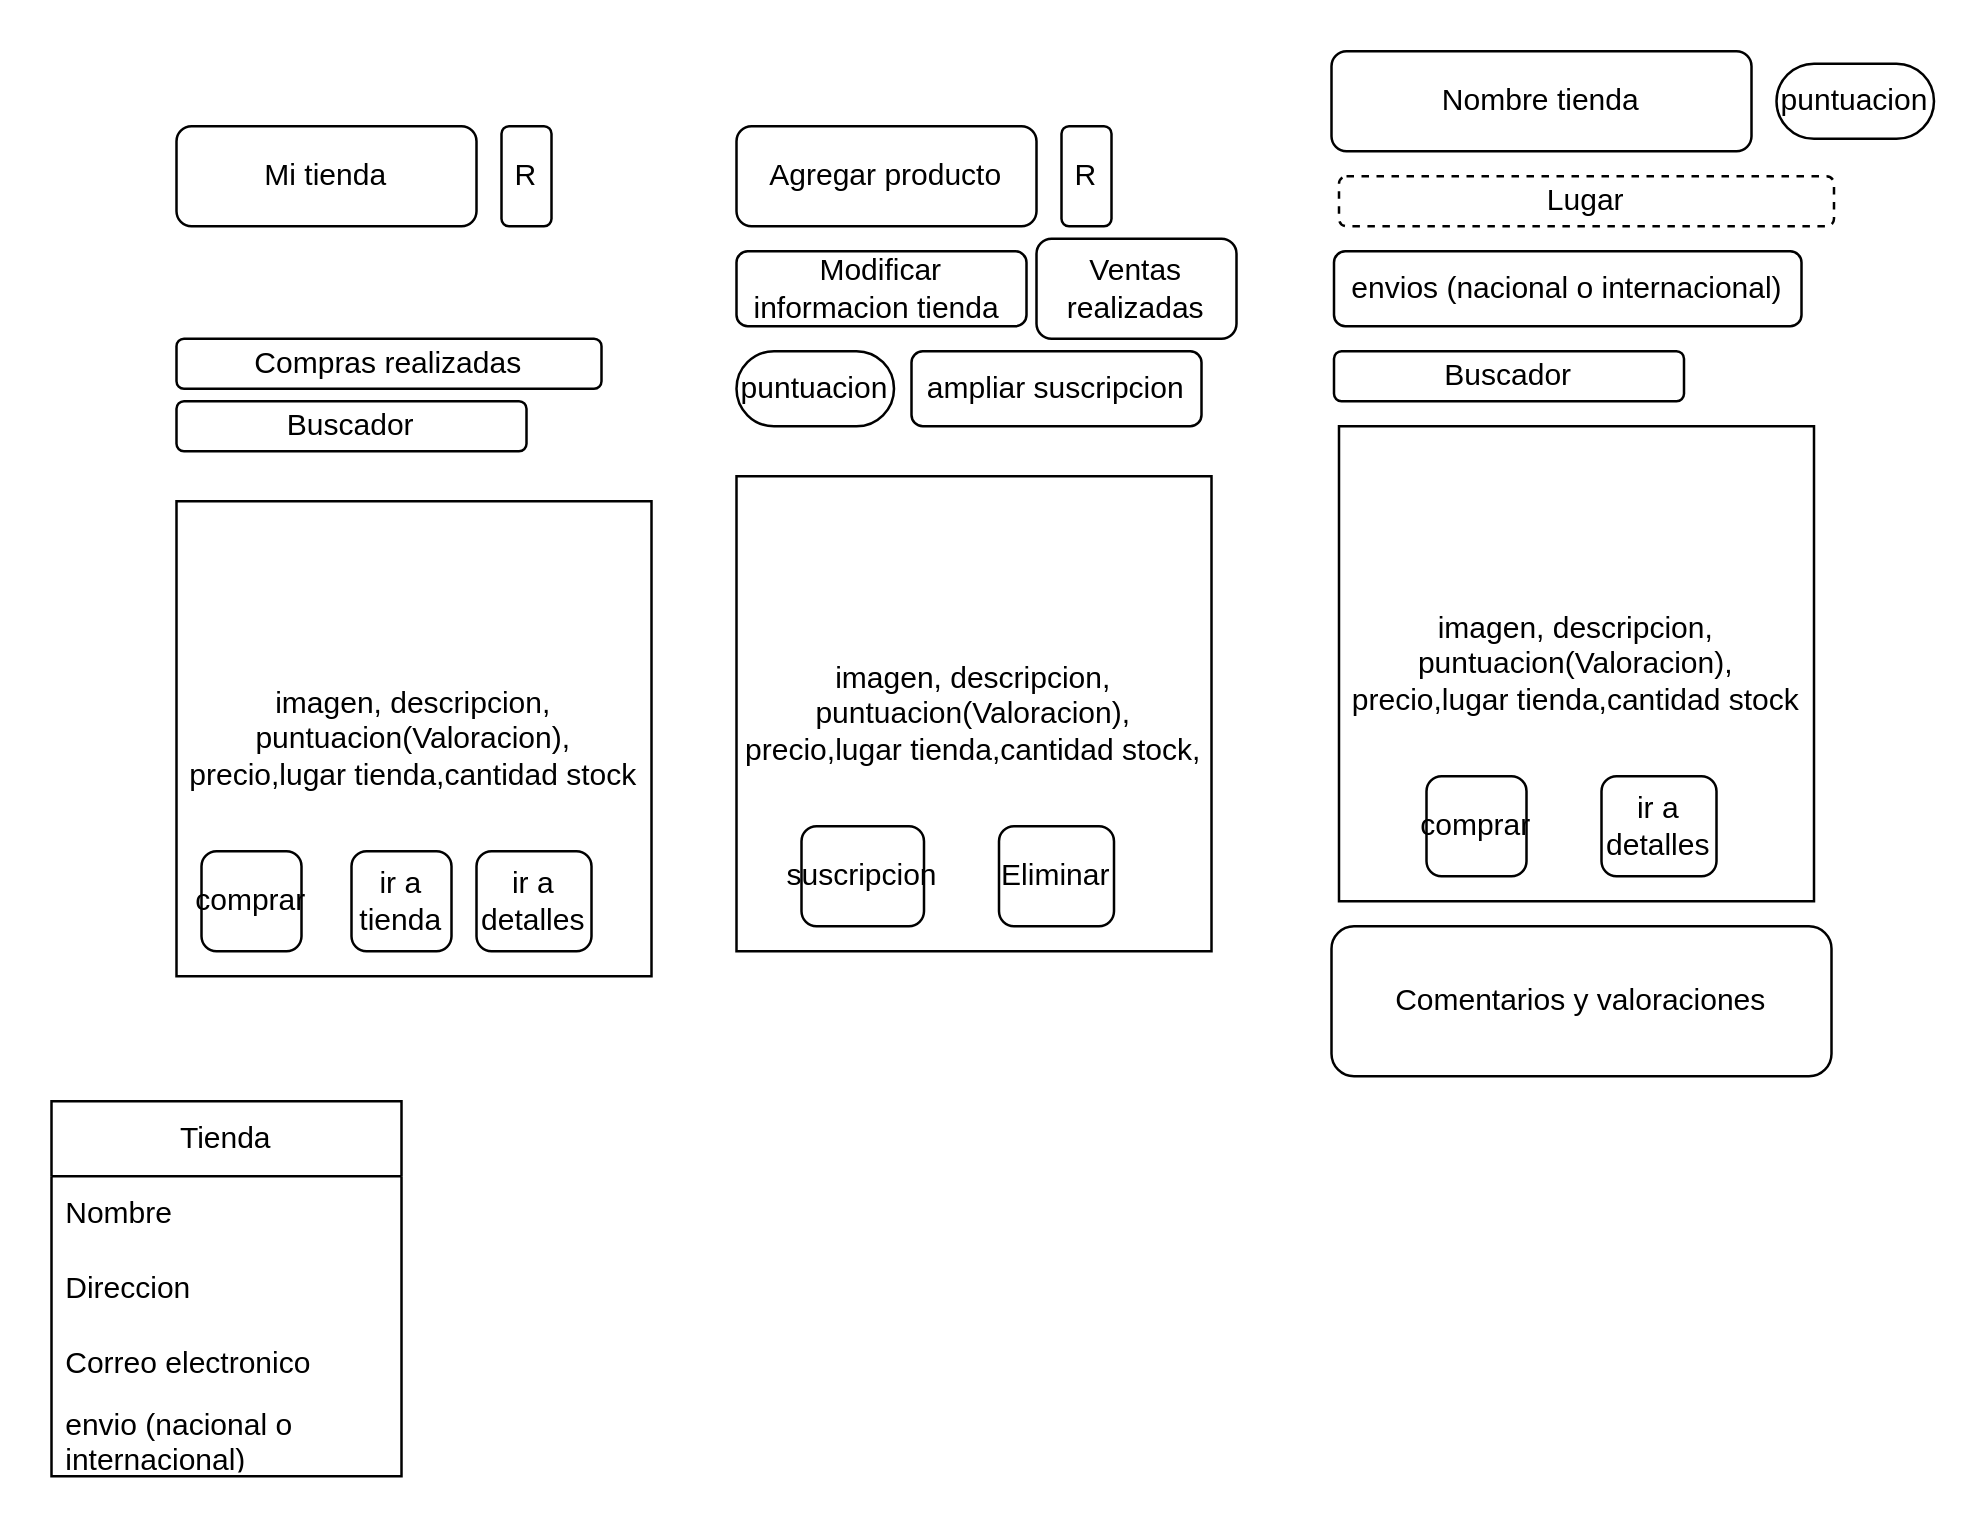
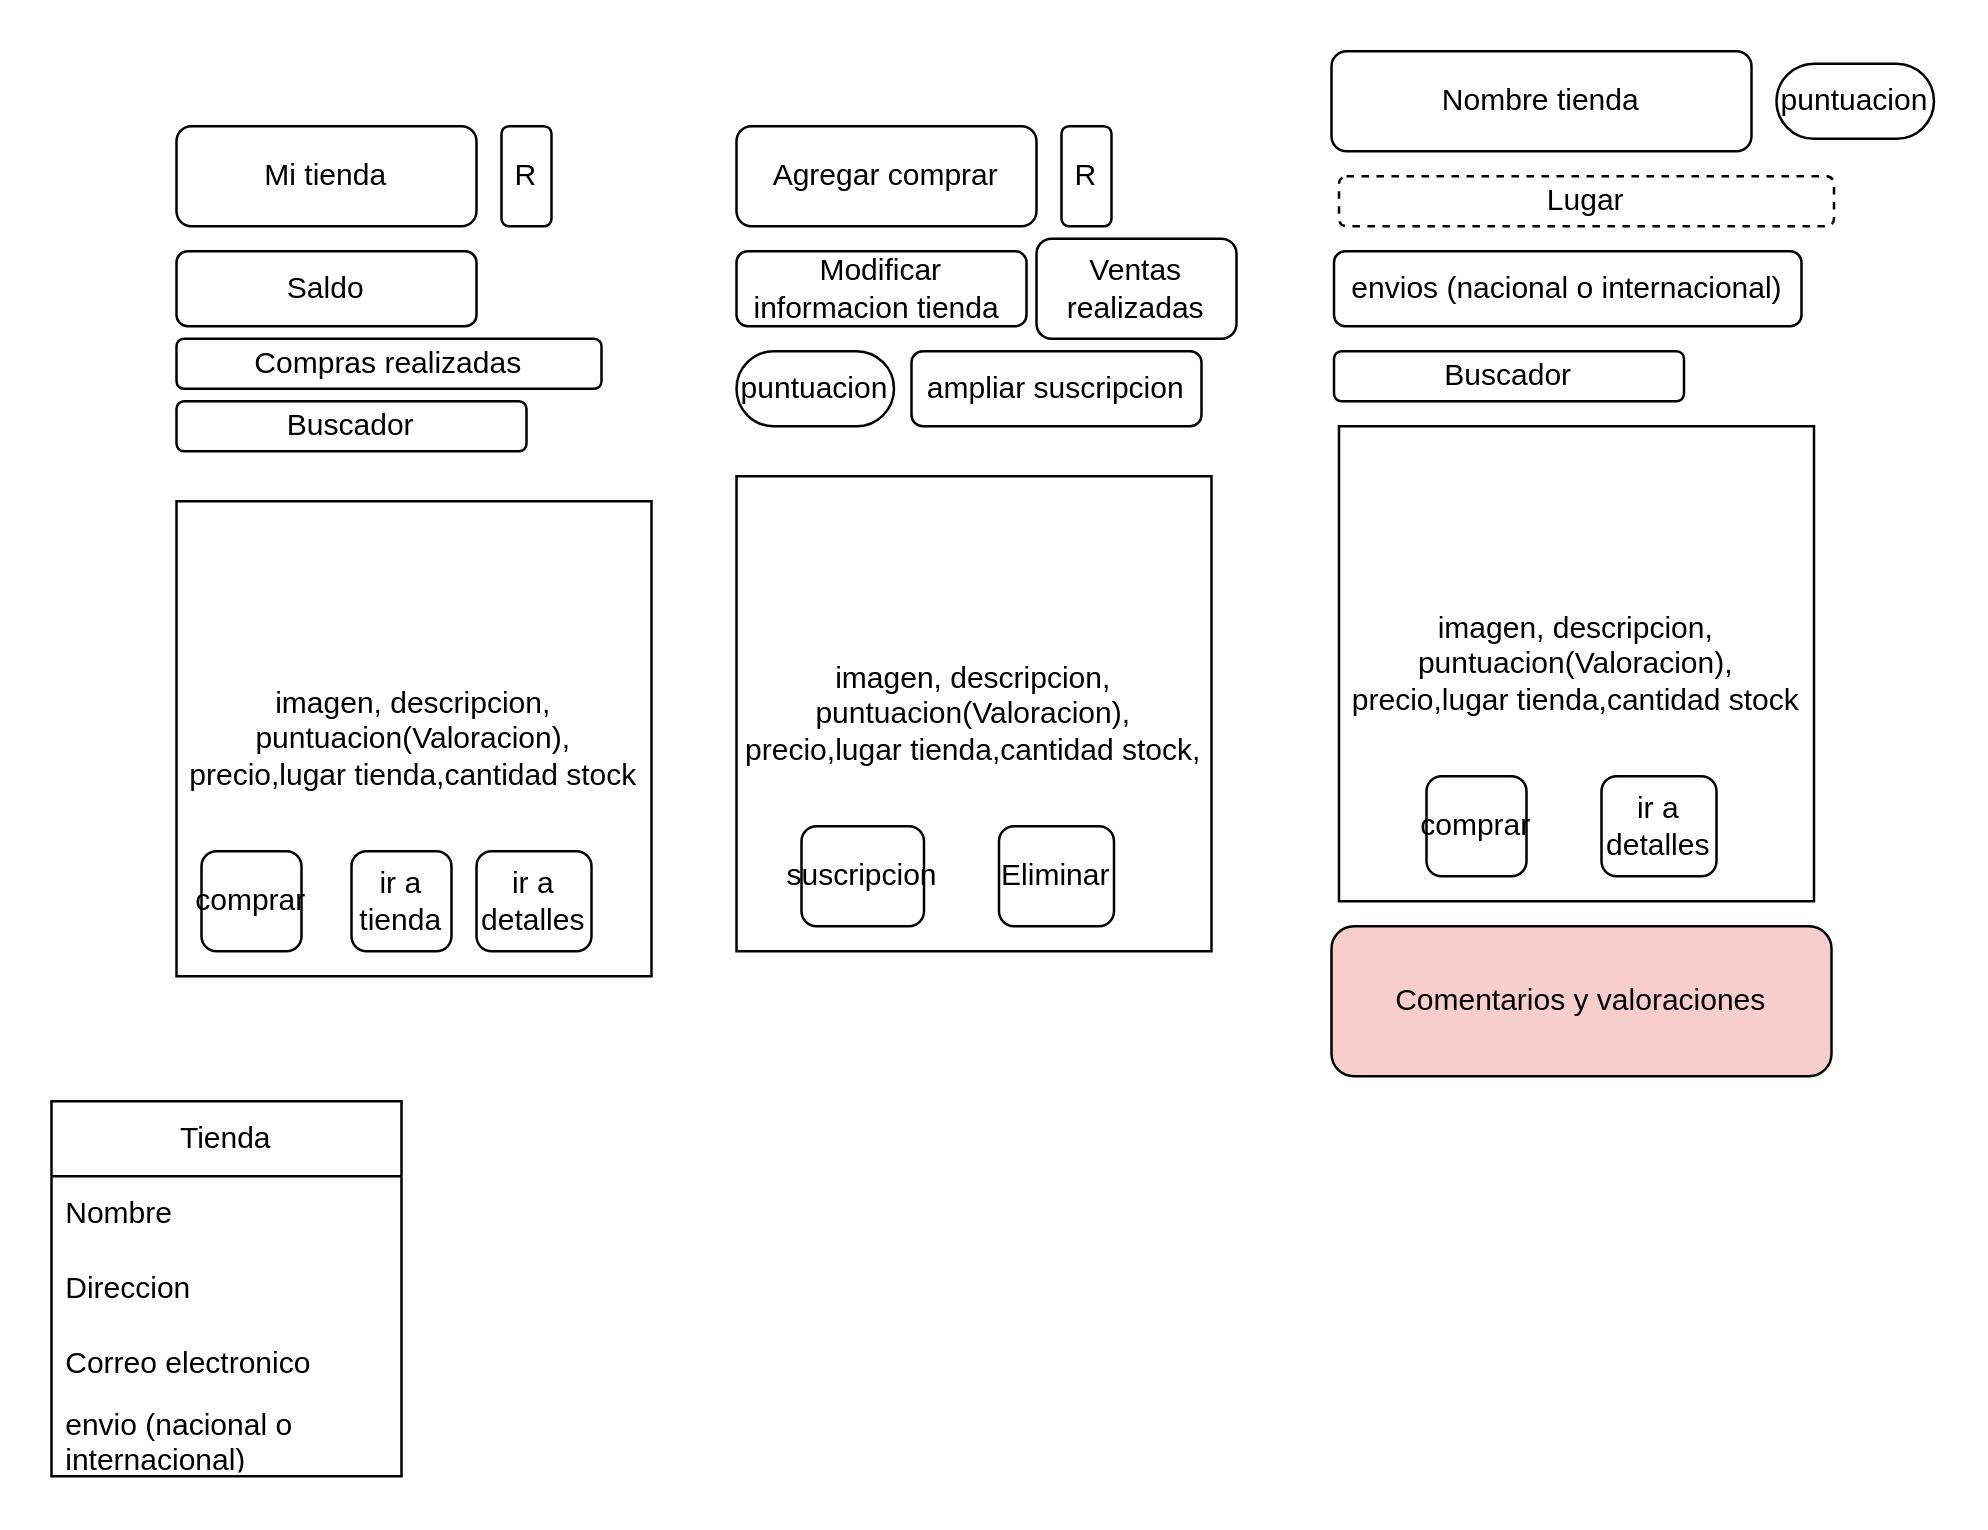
node "Agregar producto": label "Agregar producto" -> "Agregar comprar"
node "Saldo": added
node "Comentarios y valoraciones": fillcolor #ffffff -> #f8cecc
